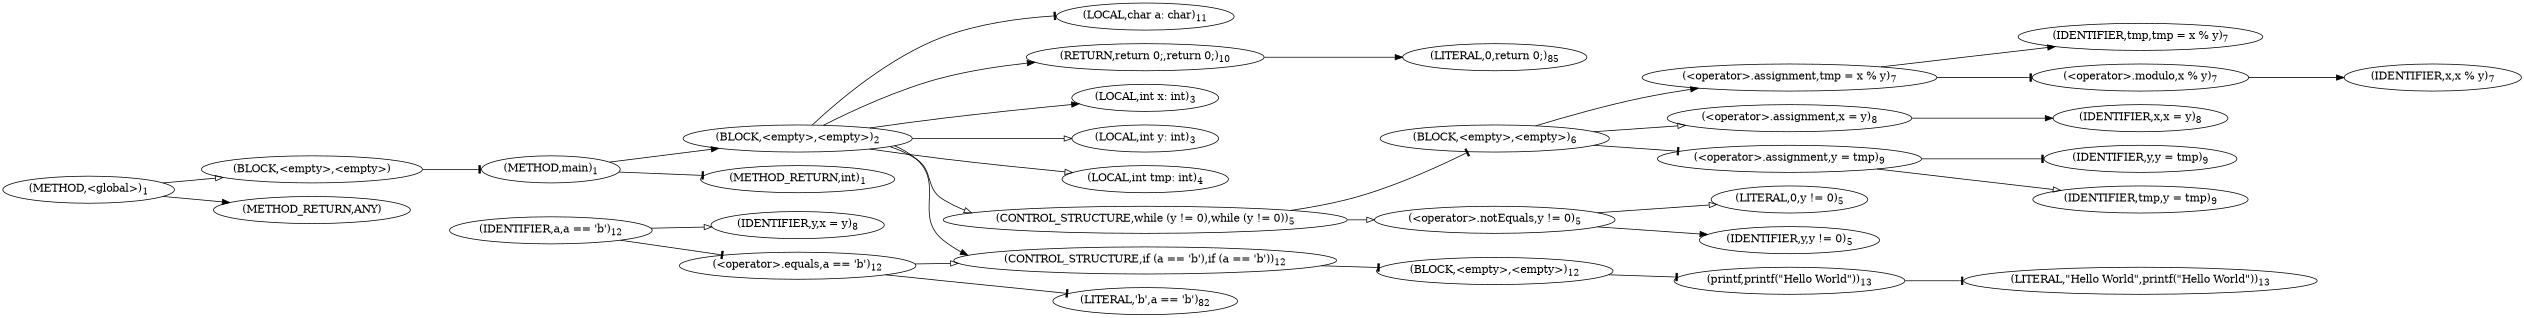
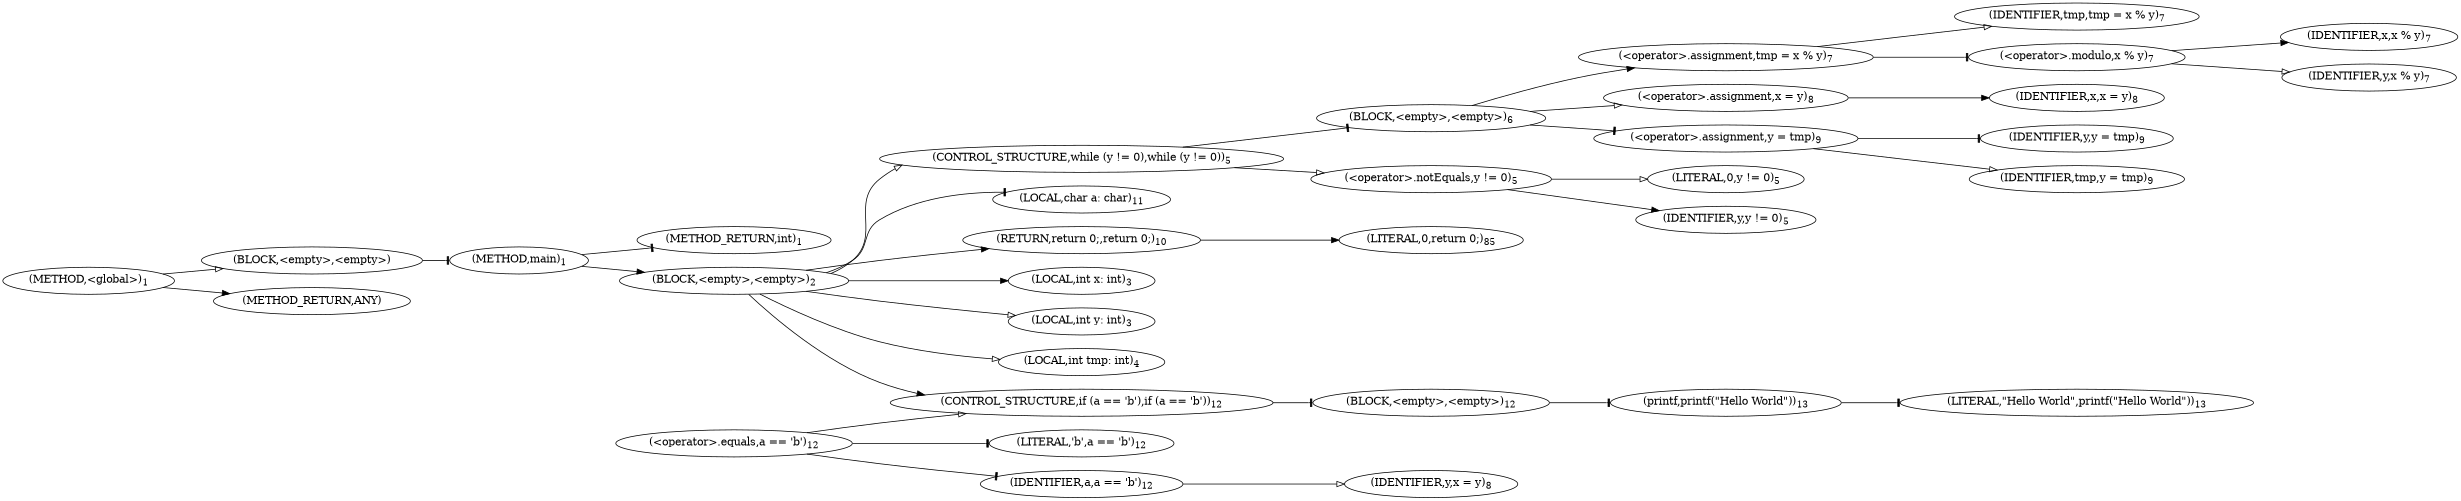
edge "(<operator>.assignment,tmp = x % y)" -> "(IDENTIFIER,tmp,tmp = x % y)": arrowhead normal -> onormal
node "(IDENTIFIER,y,x % y)": added
edge "(IDENTIFIER,a,a == 'b')" -> "(<operator>.equals,a == 'b')": reversed
node "(LITERAL,'b',a == 'b')": text "82" -> "12"
